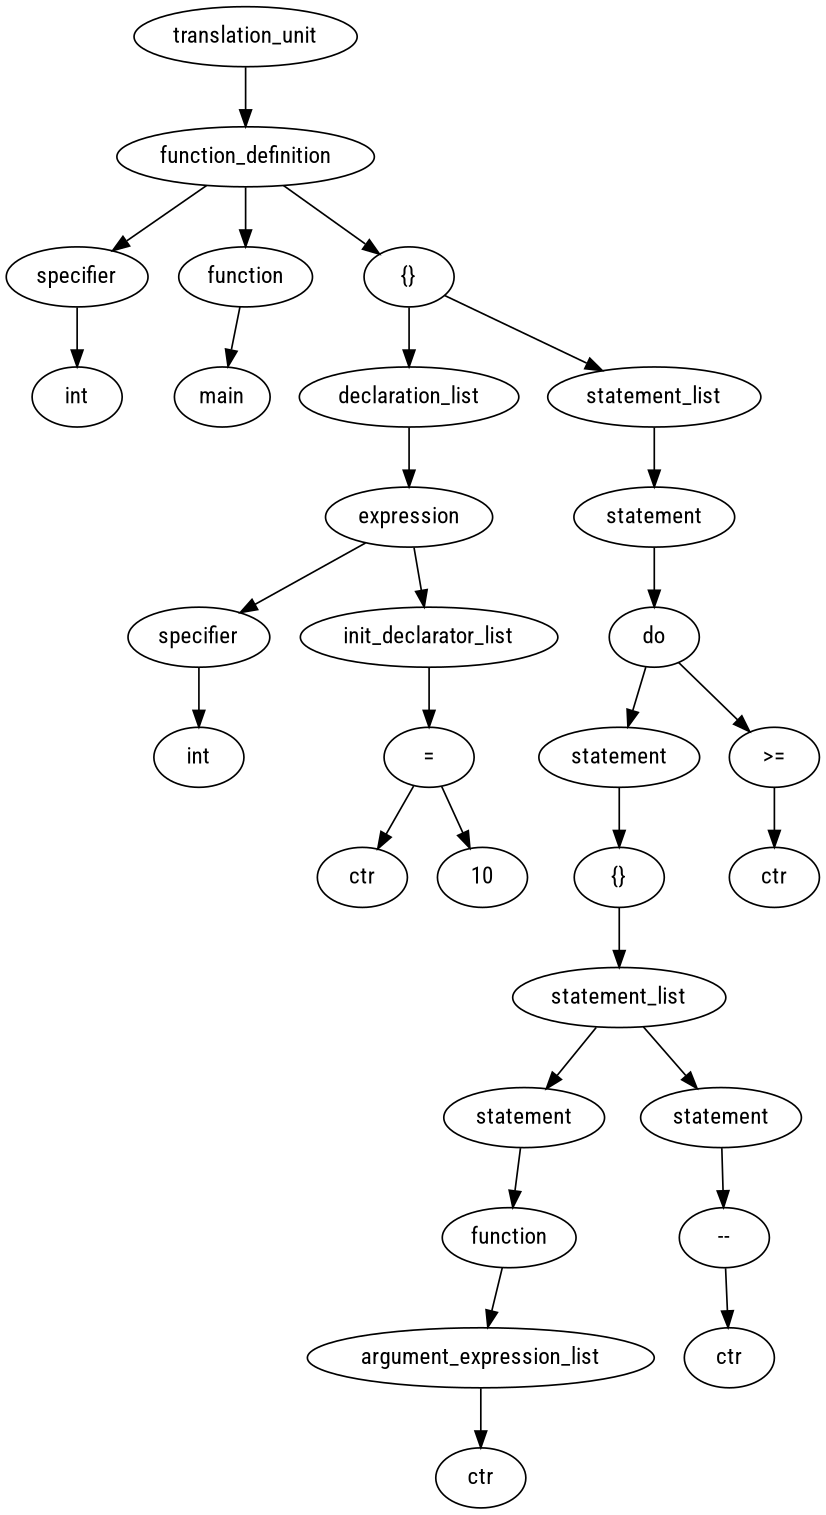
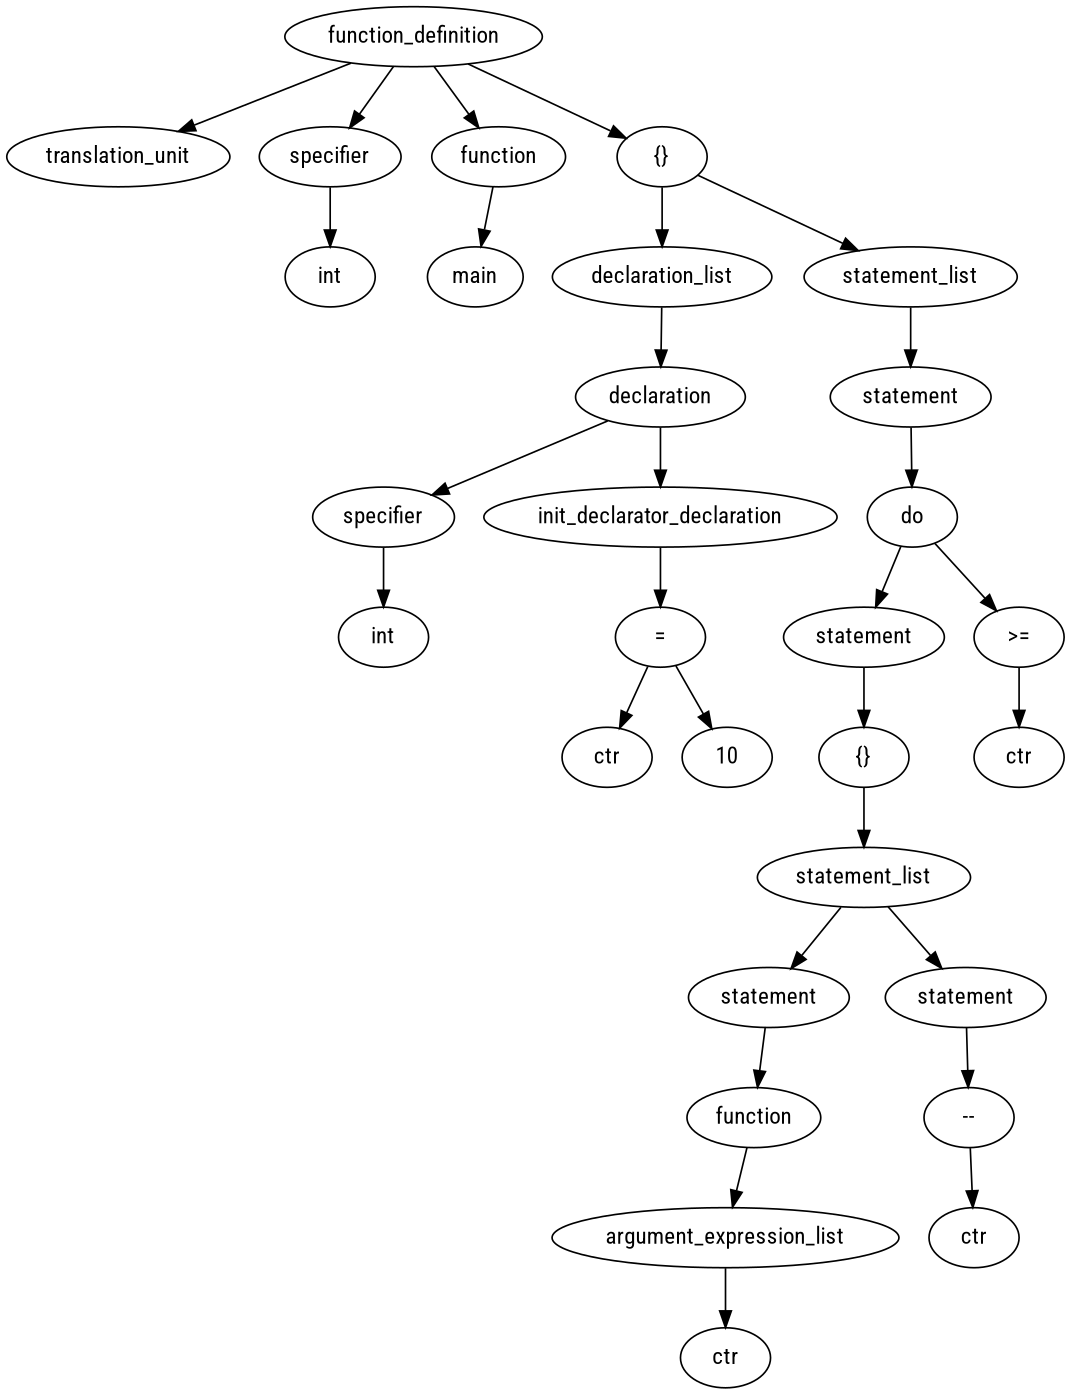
edge "translation_unit" -> "function_definition": reversed
node "expression": label "expression" -> "declaration"
node "init_declarator_list": label "init_declarator_list" -> "init_declarator_declaration"
